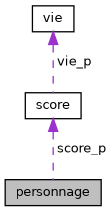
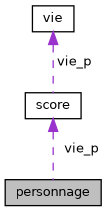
edge "personnage" -> "score": label " score_p" -> " vie_p"
